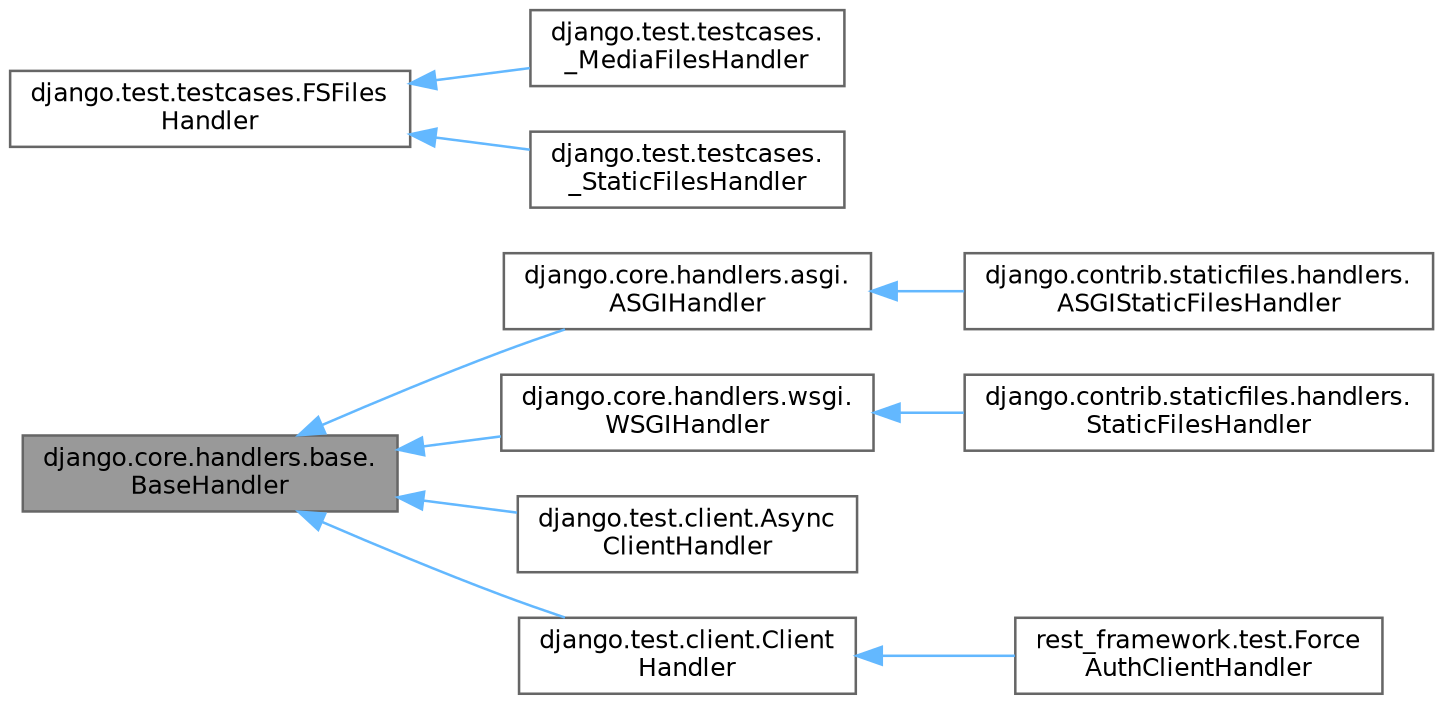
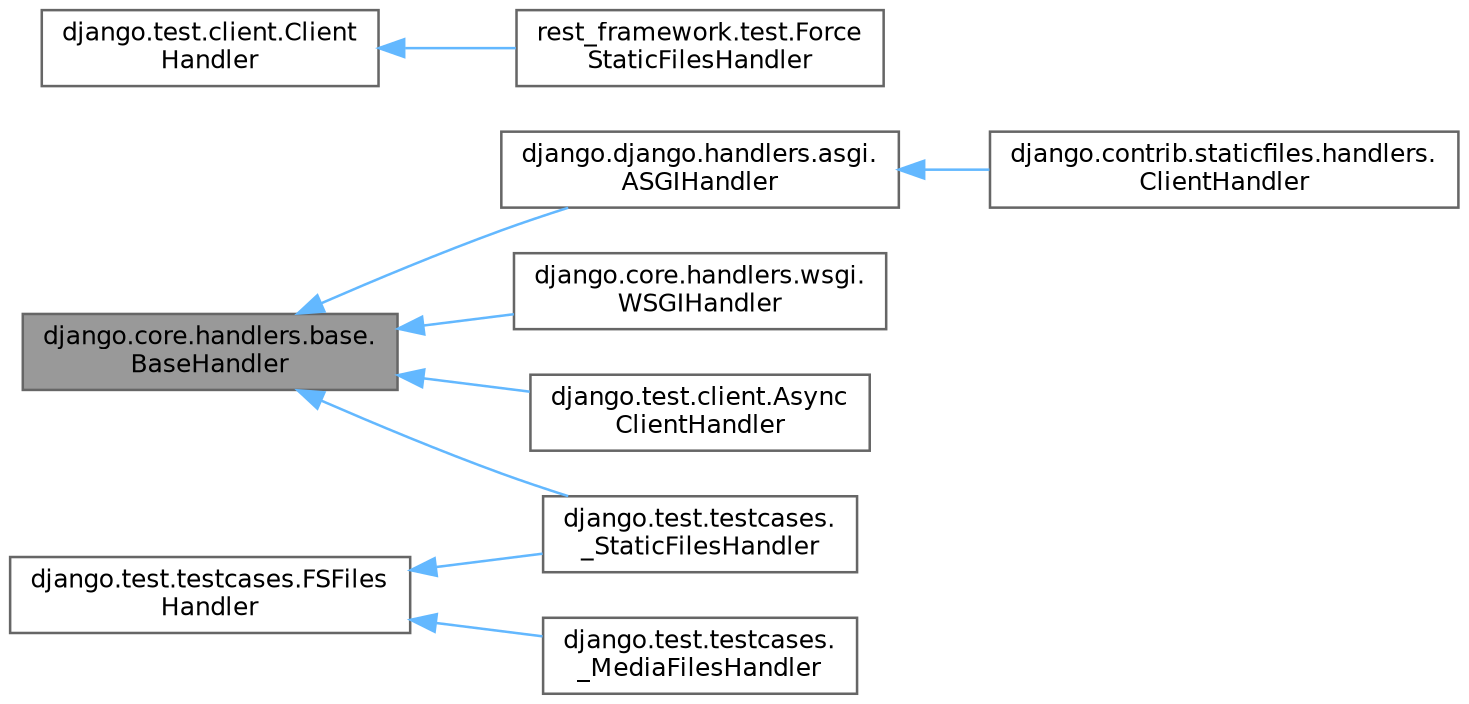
node "django.core.handlers.asgi. ASGIHandler": label "django.core.handlers.asgi. ASGIHandler" -> "django.django.handlers.asgi. ASGIHandler"
node "django.contrib.staticfiles.handlers. ASGIStaticFilesHandler": label "django.contrib.staticfiles.handlers. ASGIStaticFilesHandler" -> "django.contrib.staticfiles.handlers. ClientHandler"
node "django.contrib.staticfiles.handlers. StaticFilesHandler": removed
edge "django.test.client.Client Handler" -> "django.core.handlers.base. BaseHandler": now "django.test.testcases. _StaticFilesHandler" -> "django.core.handlers.base. BaseHandler"
node "rest_framework.test.Force AuthClientHandler": label "rest_framework.test.Force AuthClientHandler" -> "rest_framework.test.Force StaticFilesHandler"
